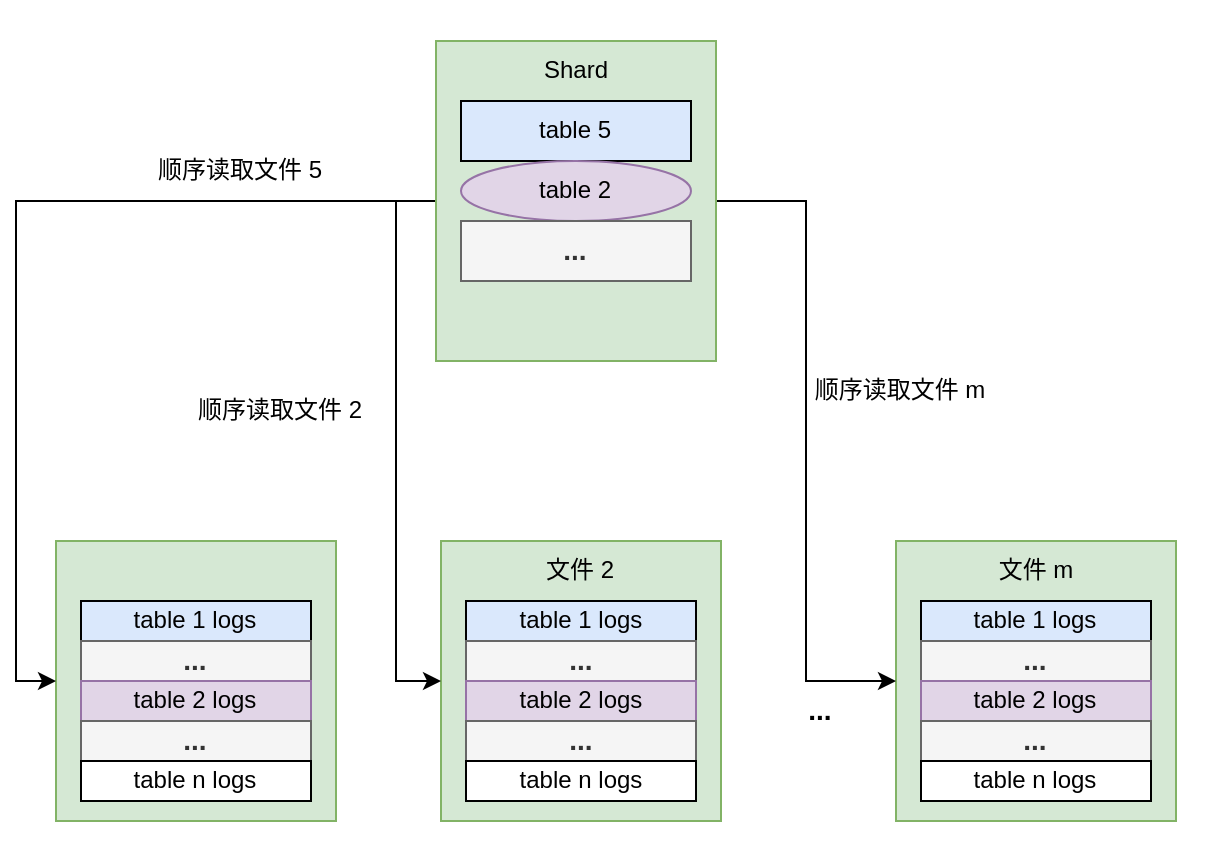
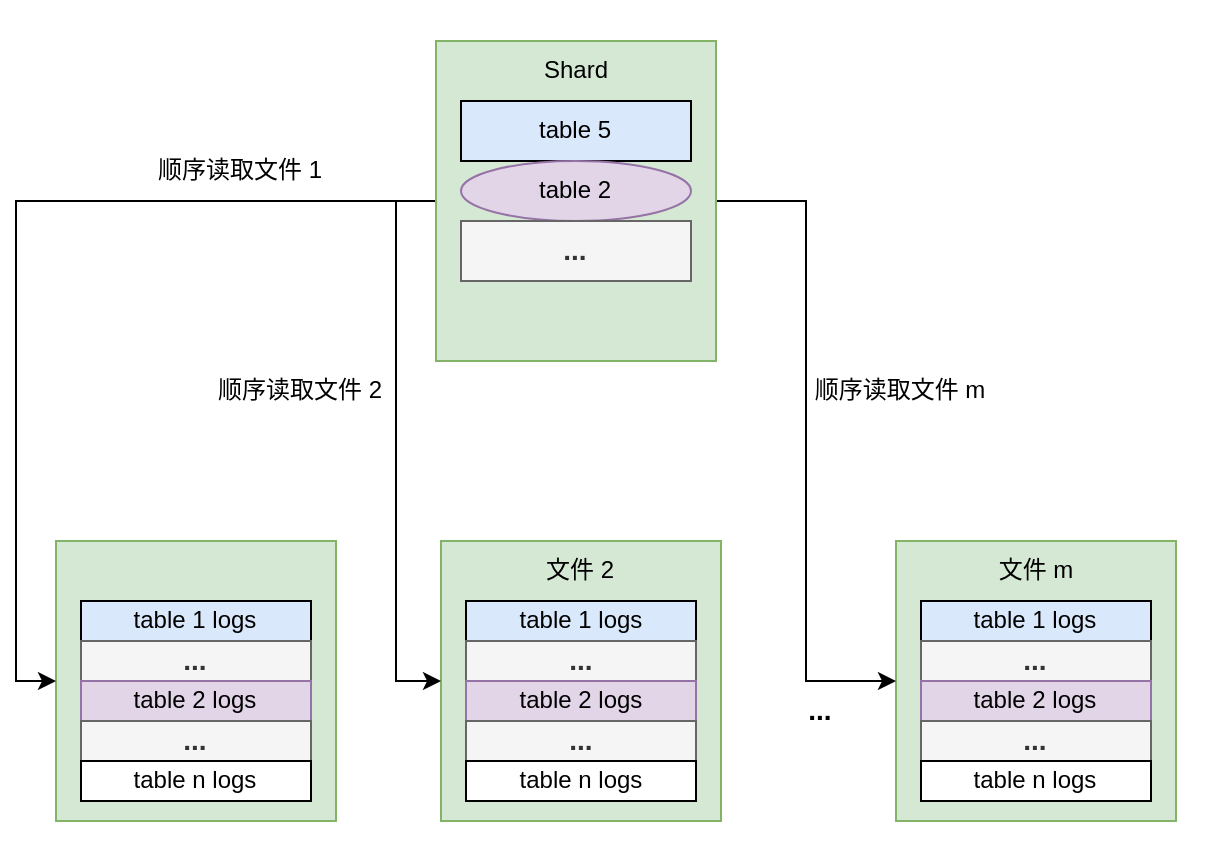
node "顺序读取文件 5": label "顺序读取文件 5" -> "顺序读取文件 1"
node "顺序读取文件 2": moved (281, 411) -> (301, 391)
